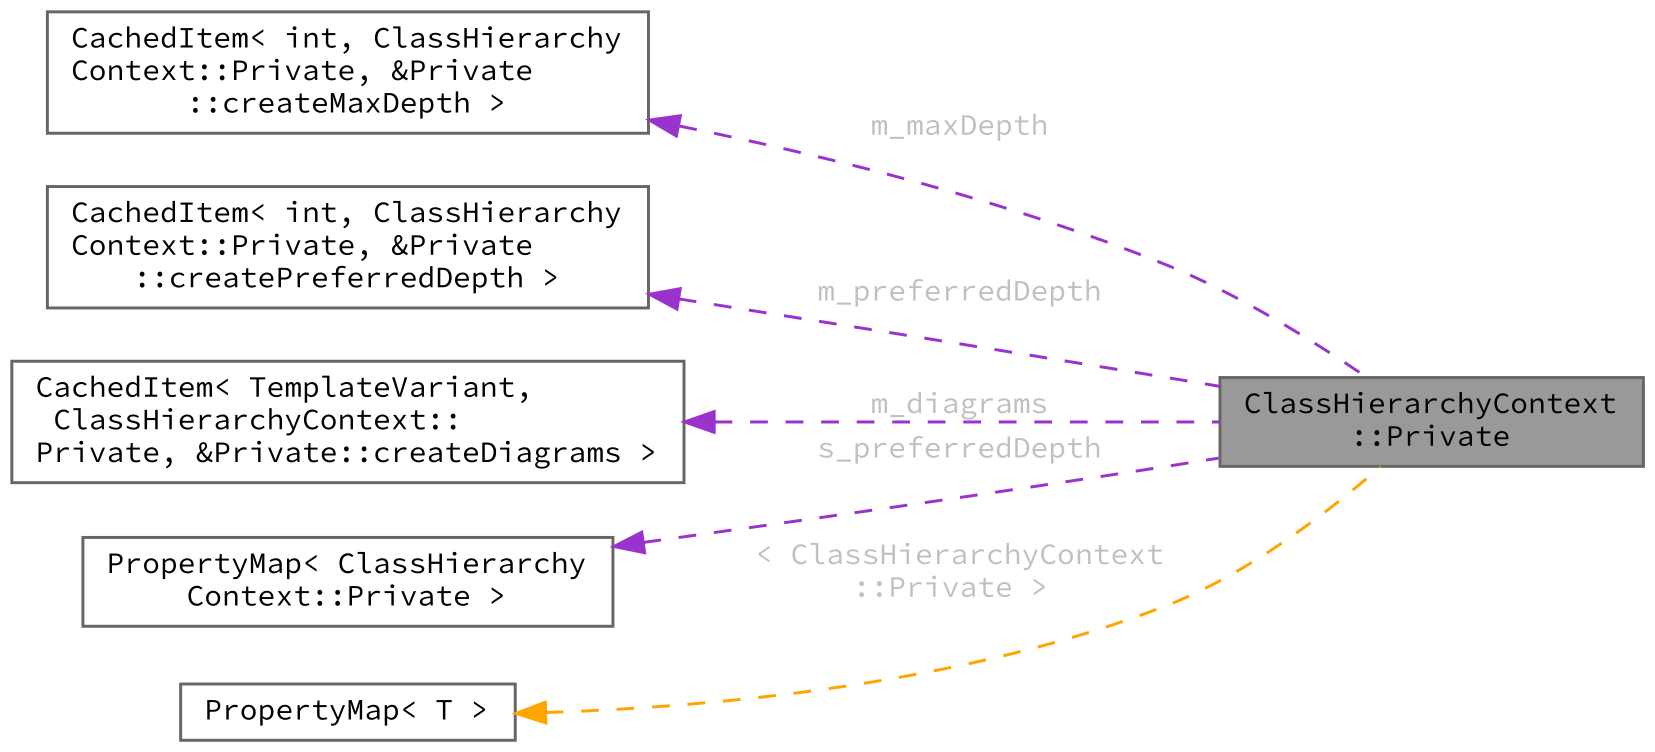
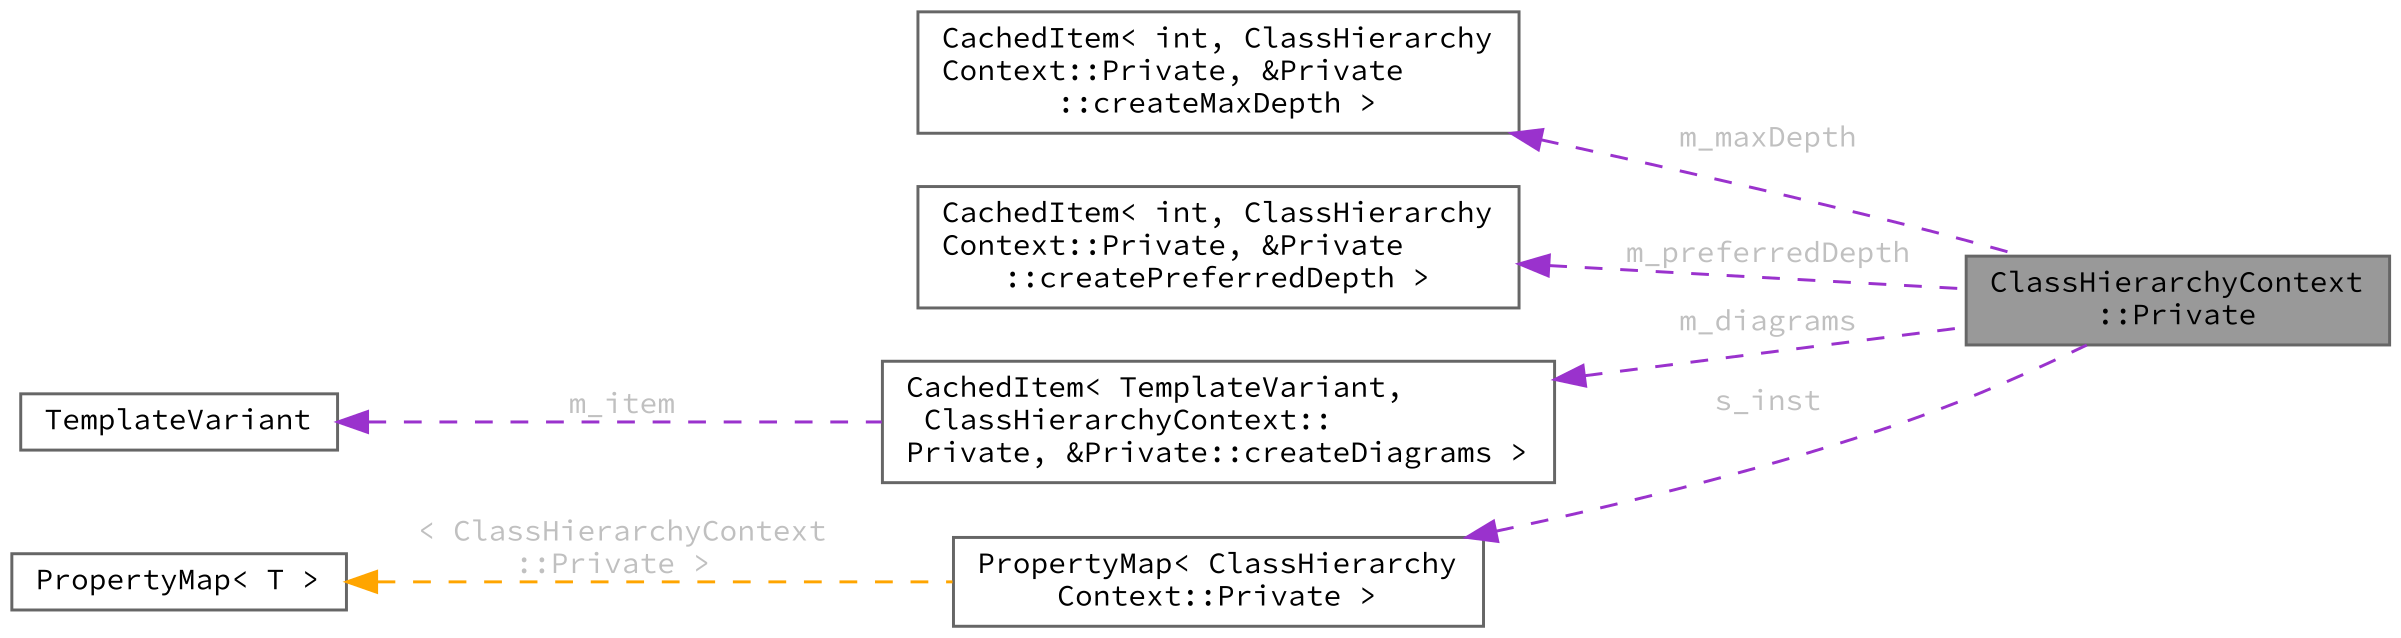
node "TemplateVariant": added
edge "ClassHierarchyContext ::Private" -> "PropertyMap< ClassHierarchy Context::Private >": label " s_preferredDepth" -> " s_inst"
edge "ClassHierarchyContext ::Private" -> "PropertyMap< T >": now "PropertyMap< ClassHierarchy Context::Private >" -> "PropertyMap< T >"
